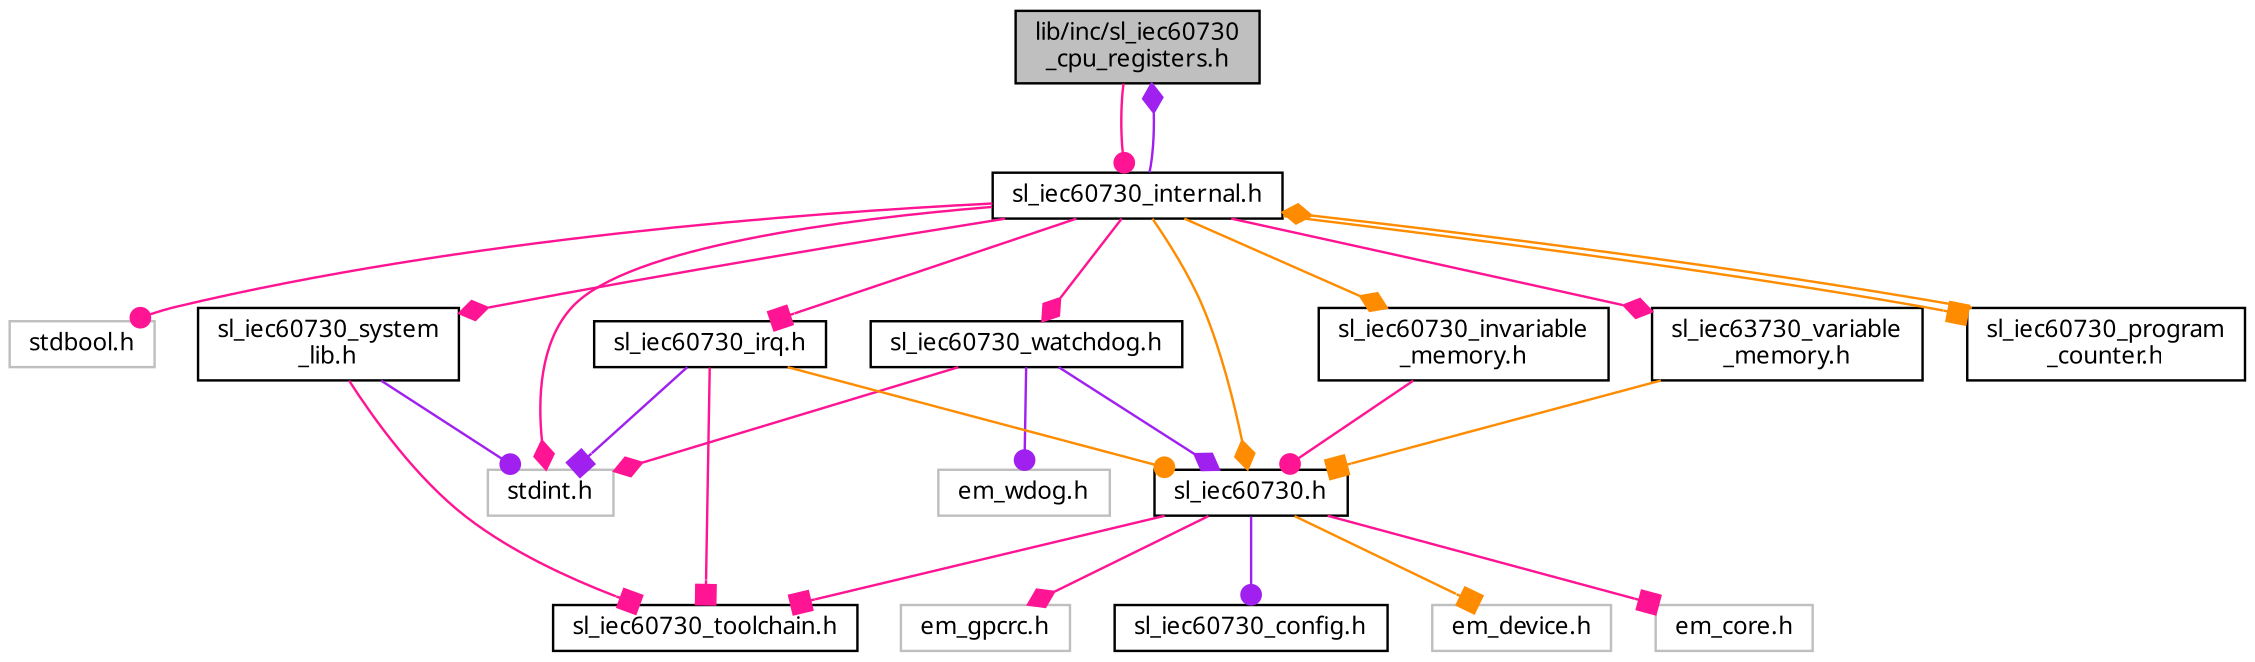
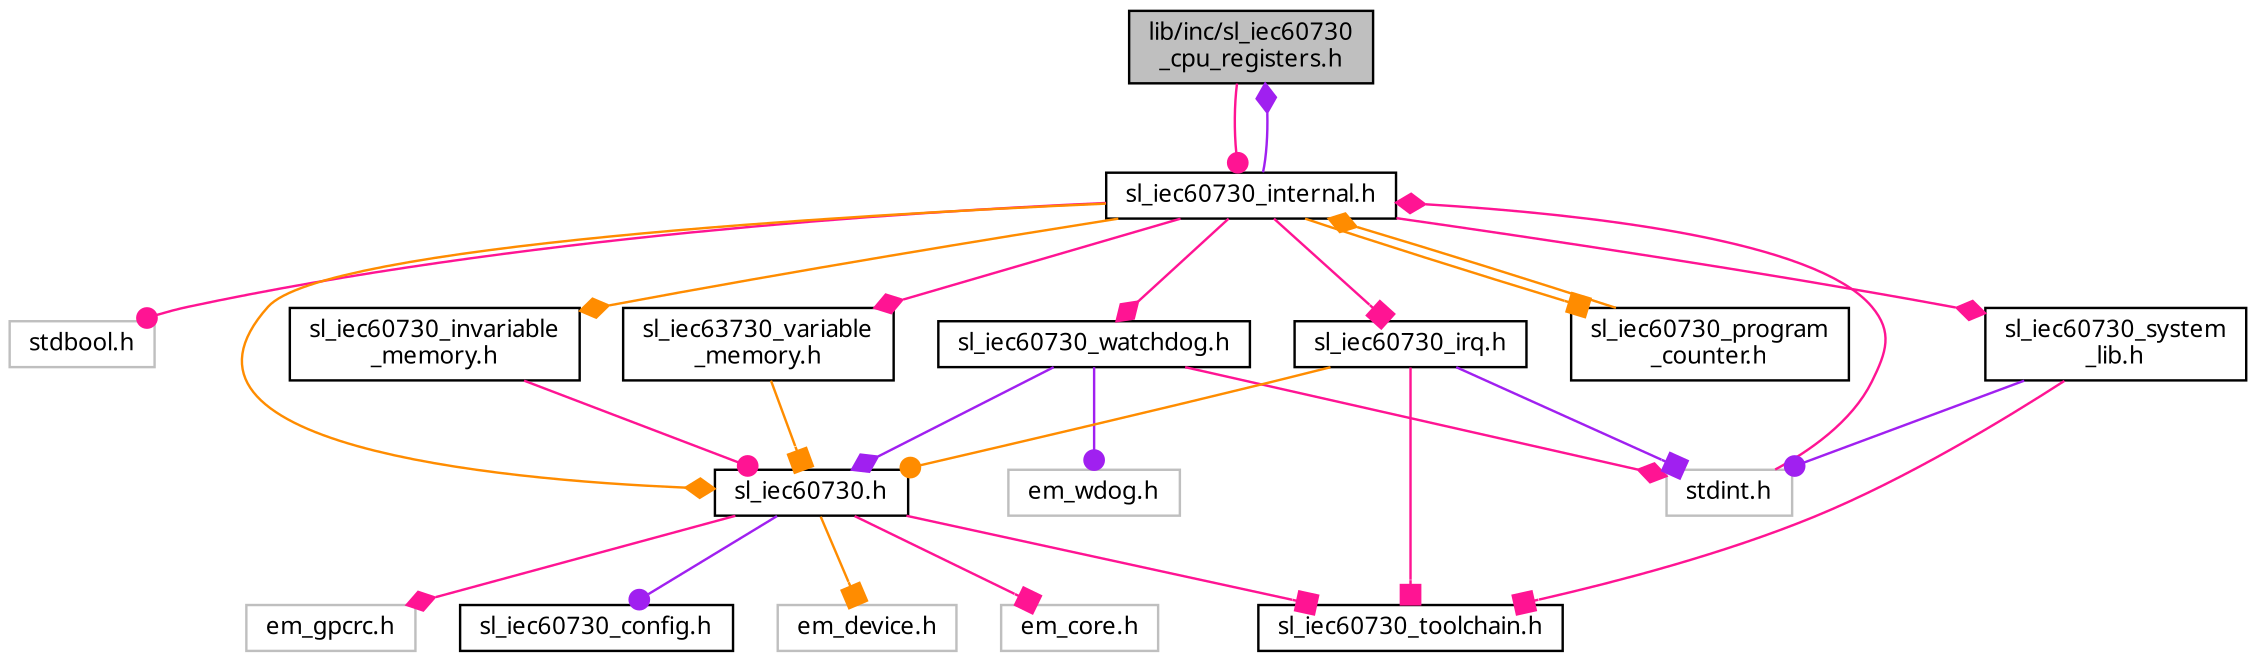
edge "sl_iec60730_internal.h" -> "stdint.h": reversed
